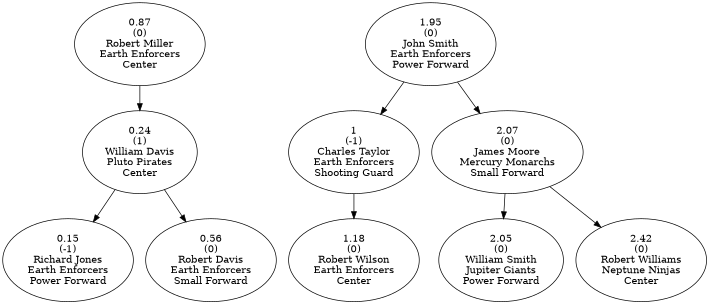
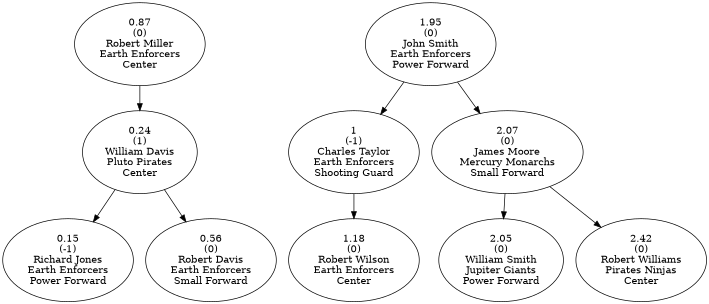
node "2.42 (0) Robert Williams Neptune Ninjas Center": label "2.42 (0) Robert Williams Neptune Ninjas Center" -> "2.42 (0) Robert Williams Pirates Ninjas Center"
